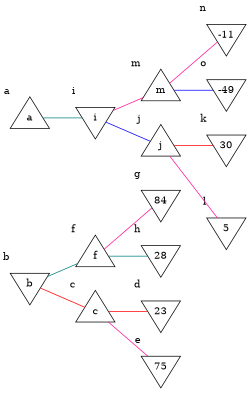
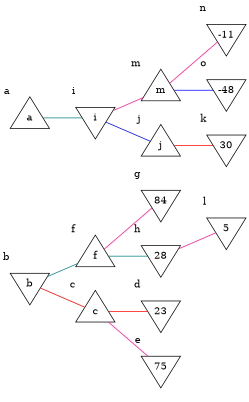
node "-49 o": label "-49 o" -> "-48 o"
edge "j j" -- "5 l": now "28 h" -- "5 l"
